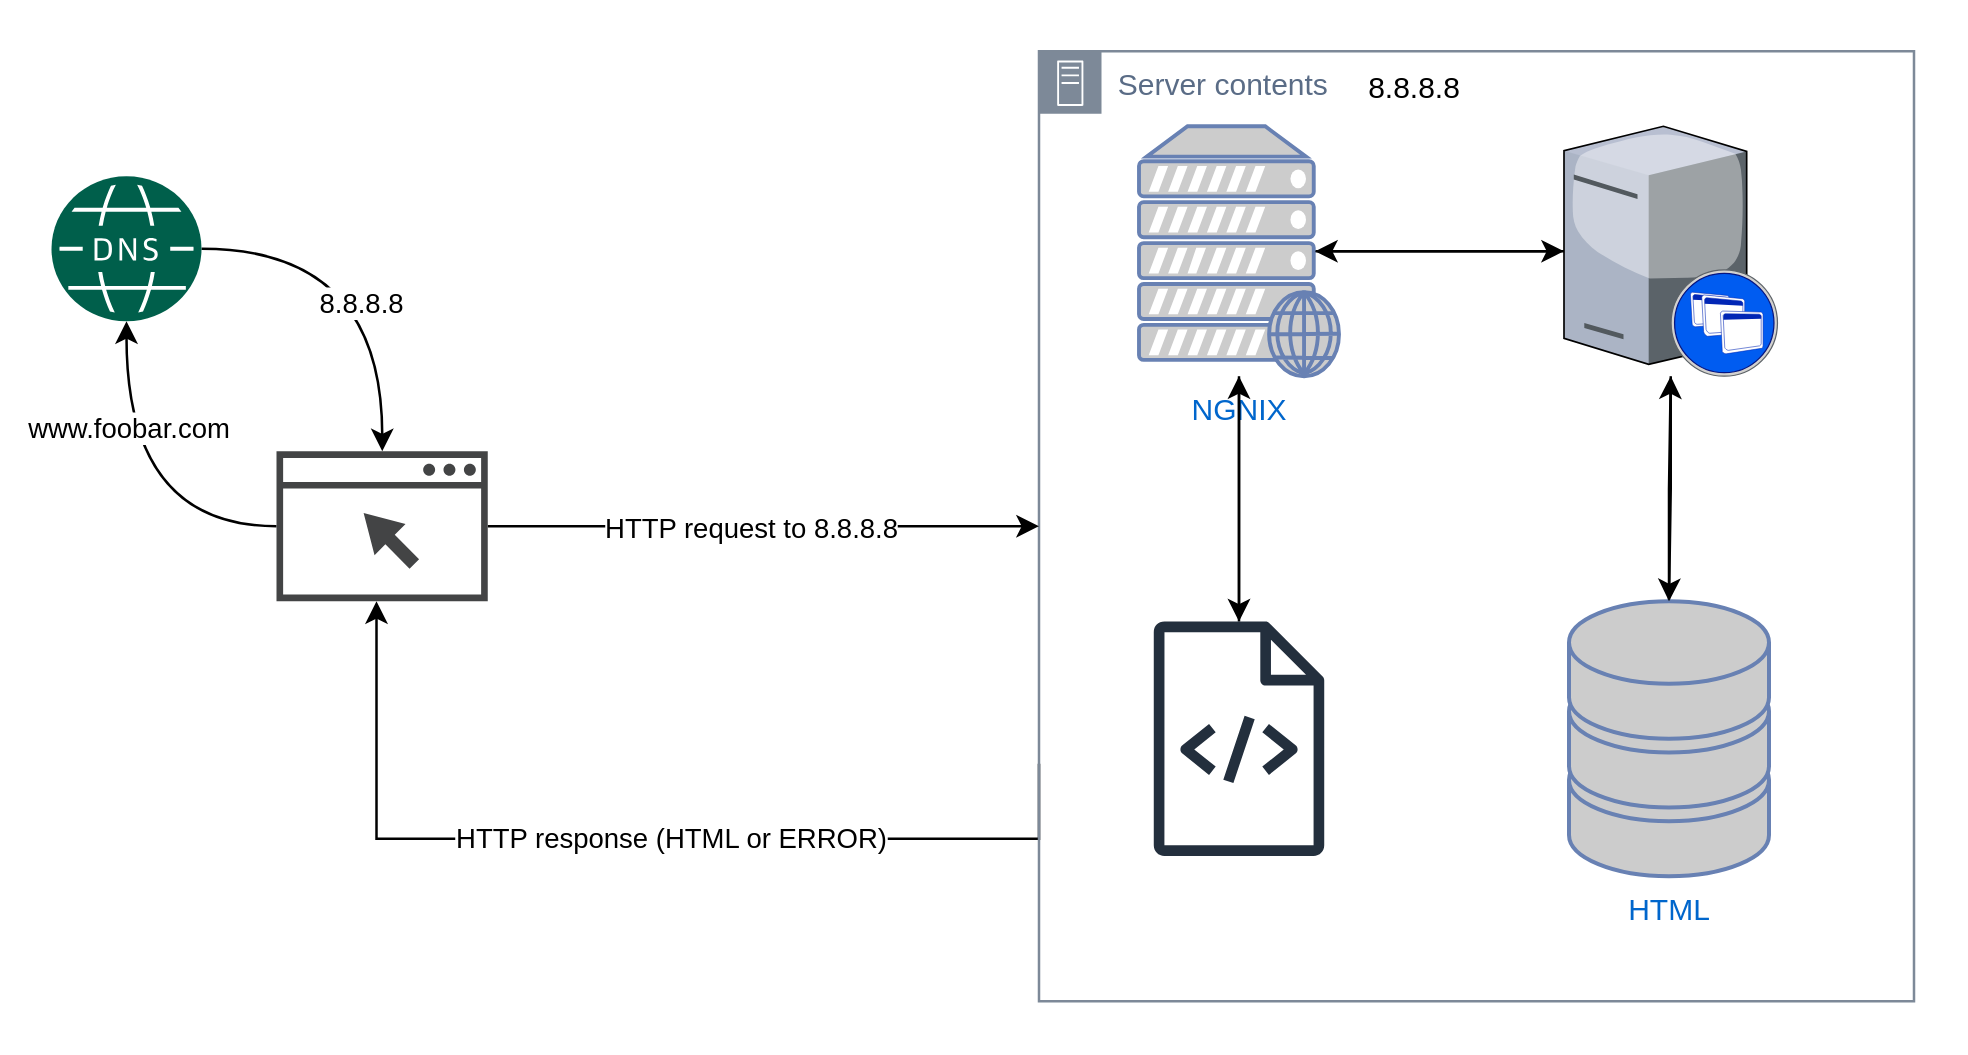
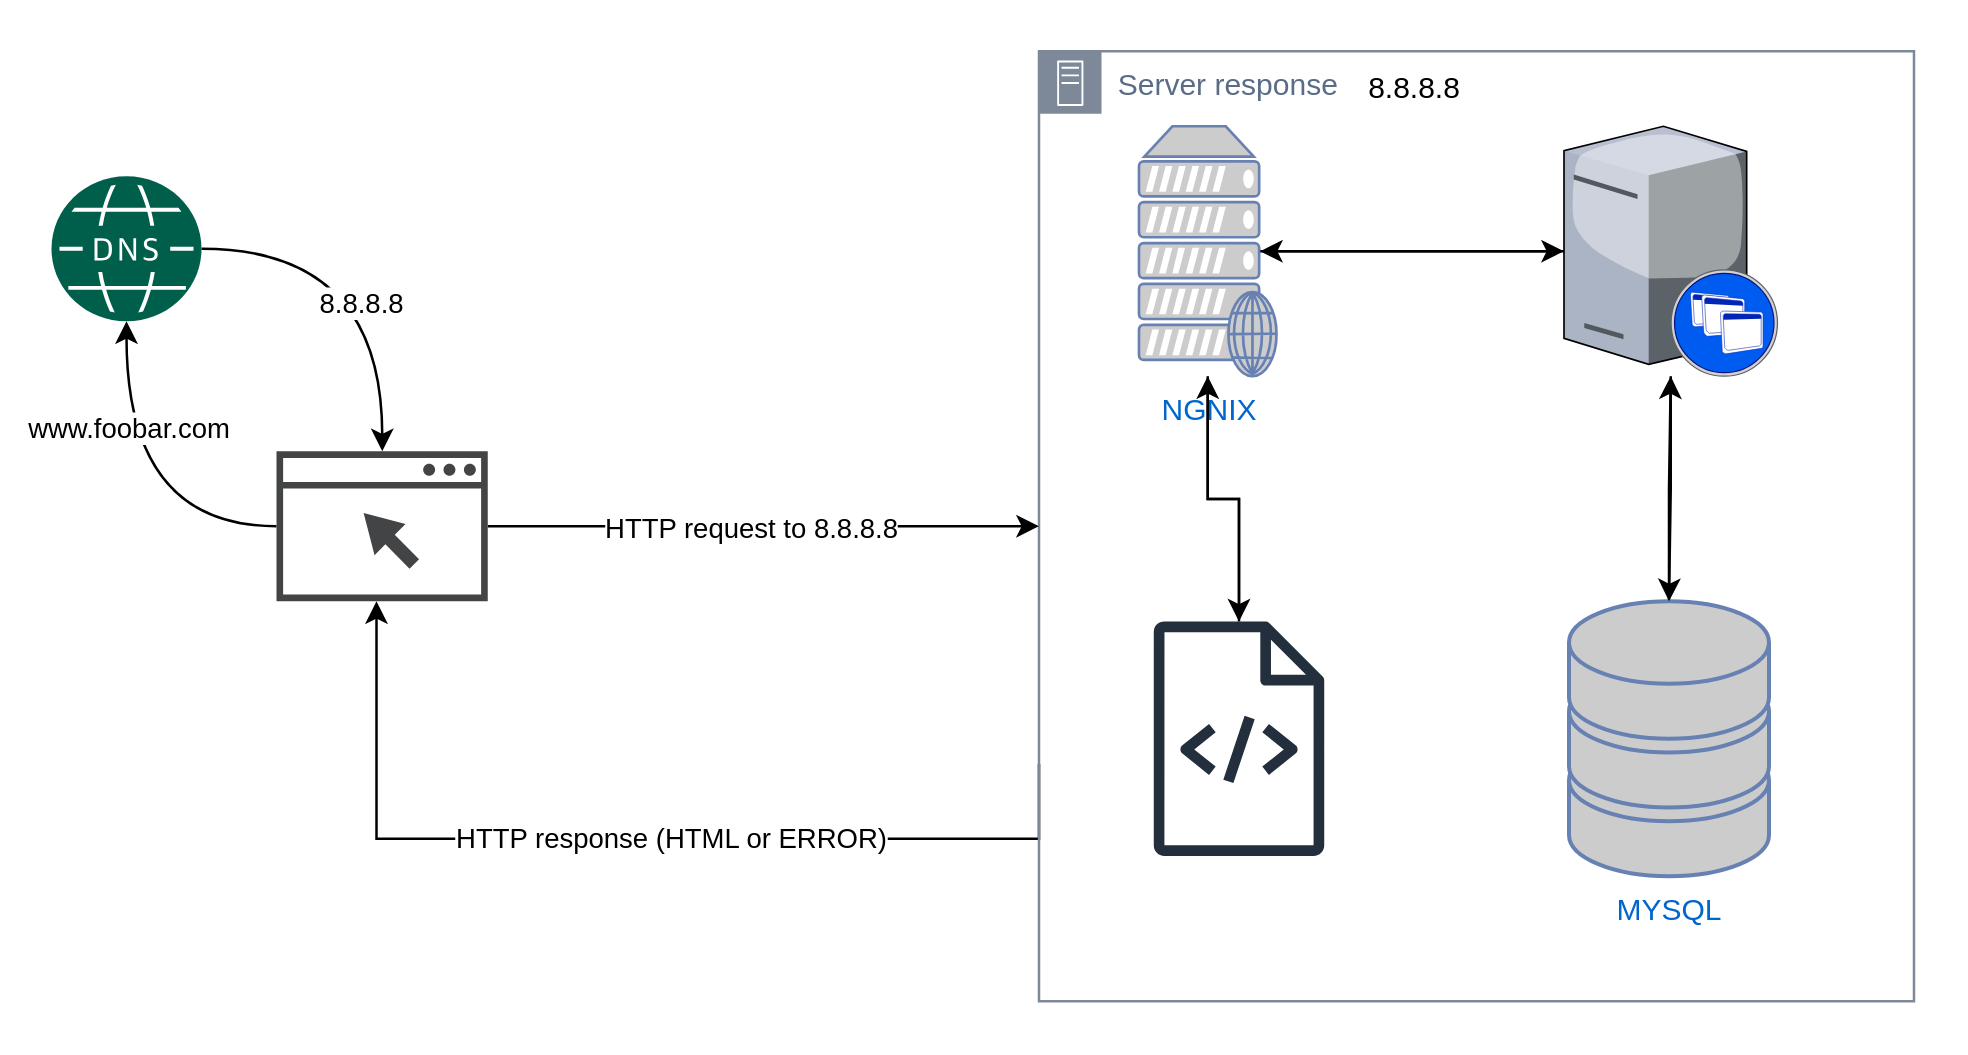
node "Server contents": label "Server contents" -> "Server response"
node "NGNIX": size 200x250 -> 138x250
node "HTML": label "HTML" -> "MYSQL"
